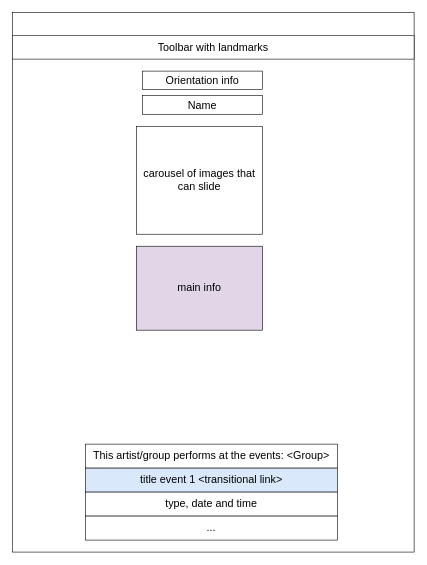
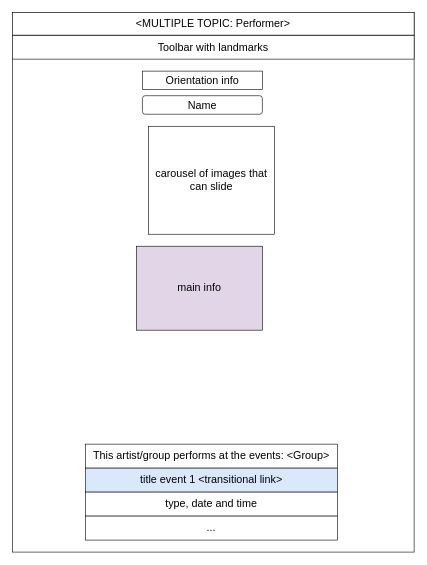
node "<MULTIPLE TOPIC: Performer>": added
node "Name": shape rectangle -> rounded rectangle
node "carousel of images that can slide": moved (200, 180) -> (212, 180)
